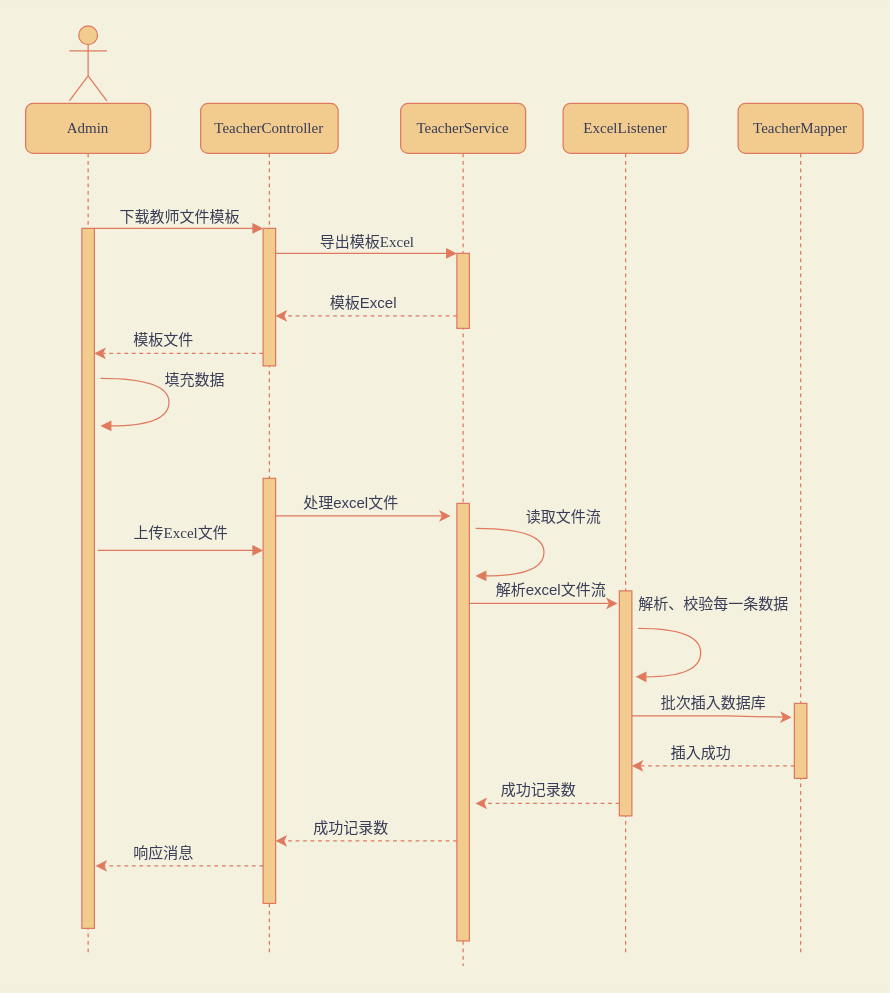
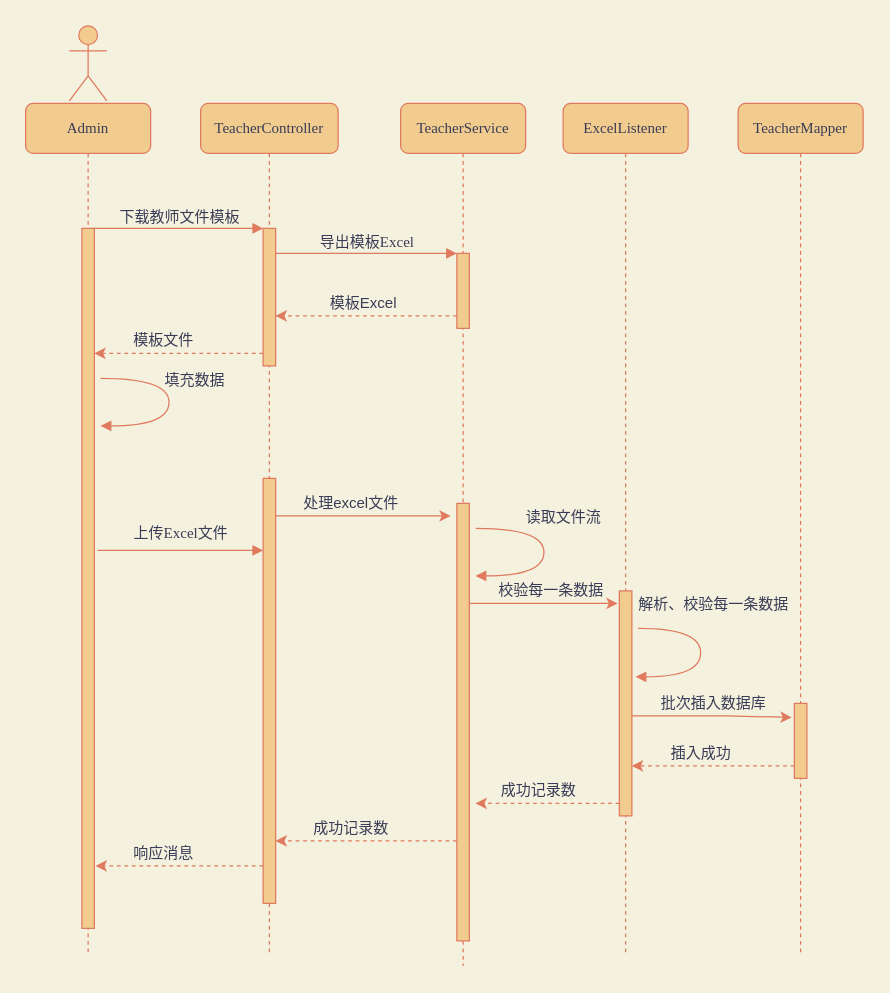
node "解析excel文件流": label "解析excel文件流" -> "校验每一条数据"
